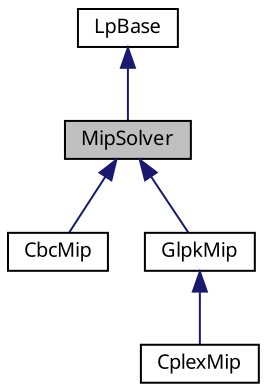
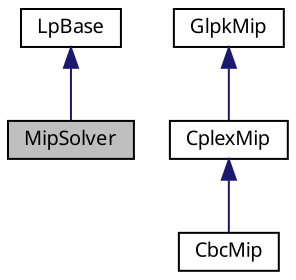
edge "CbcMip" -> "MipSolver": now "CbcMip" -> "CplexMip"
edge "GlpkMip" -> "MipSolver": removed
